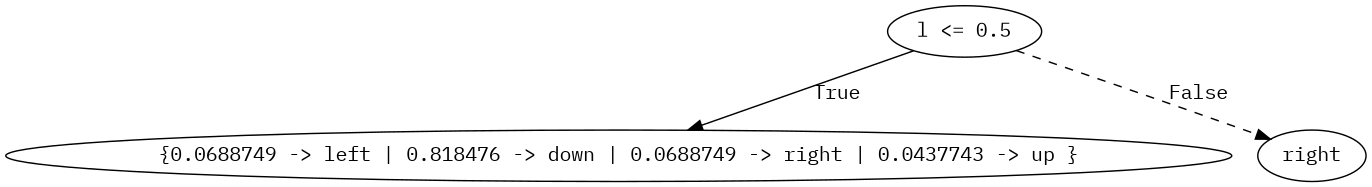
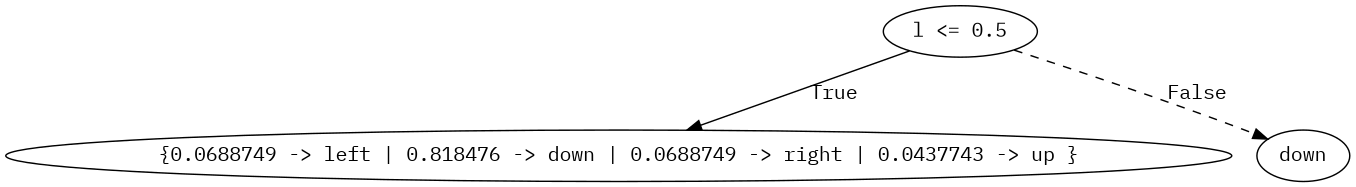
node "right": label "right" -> "down"
